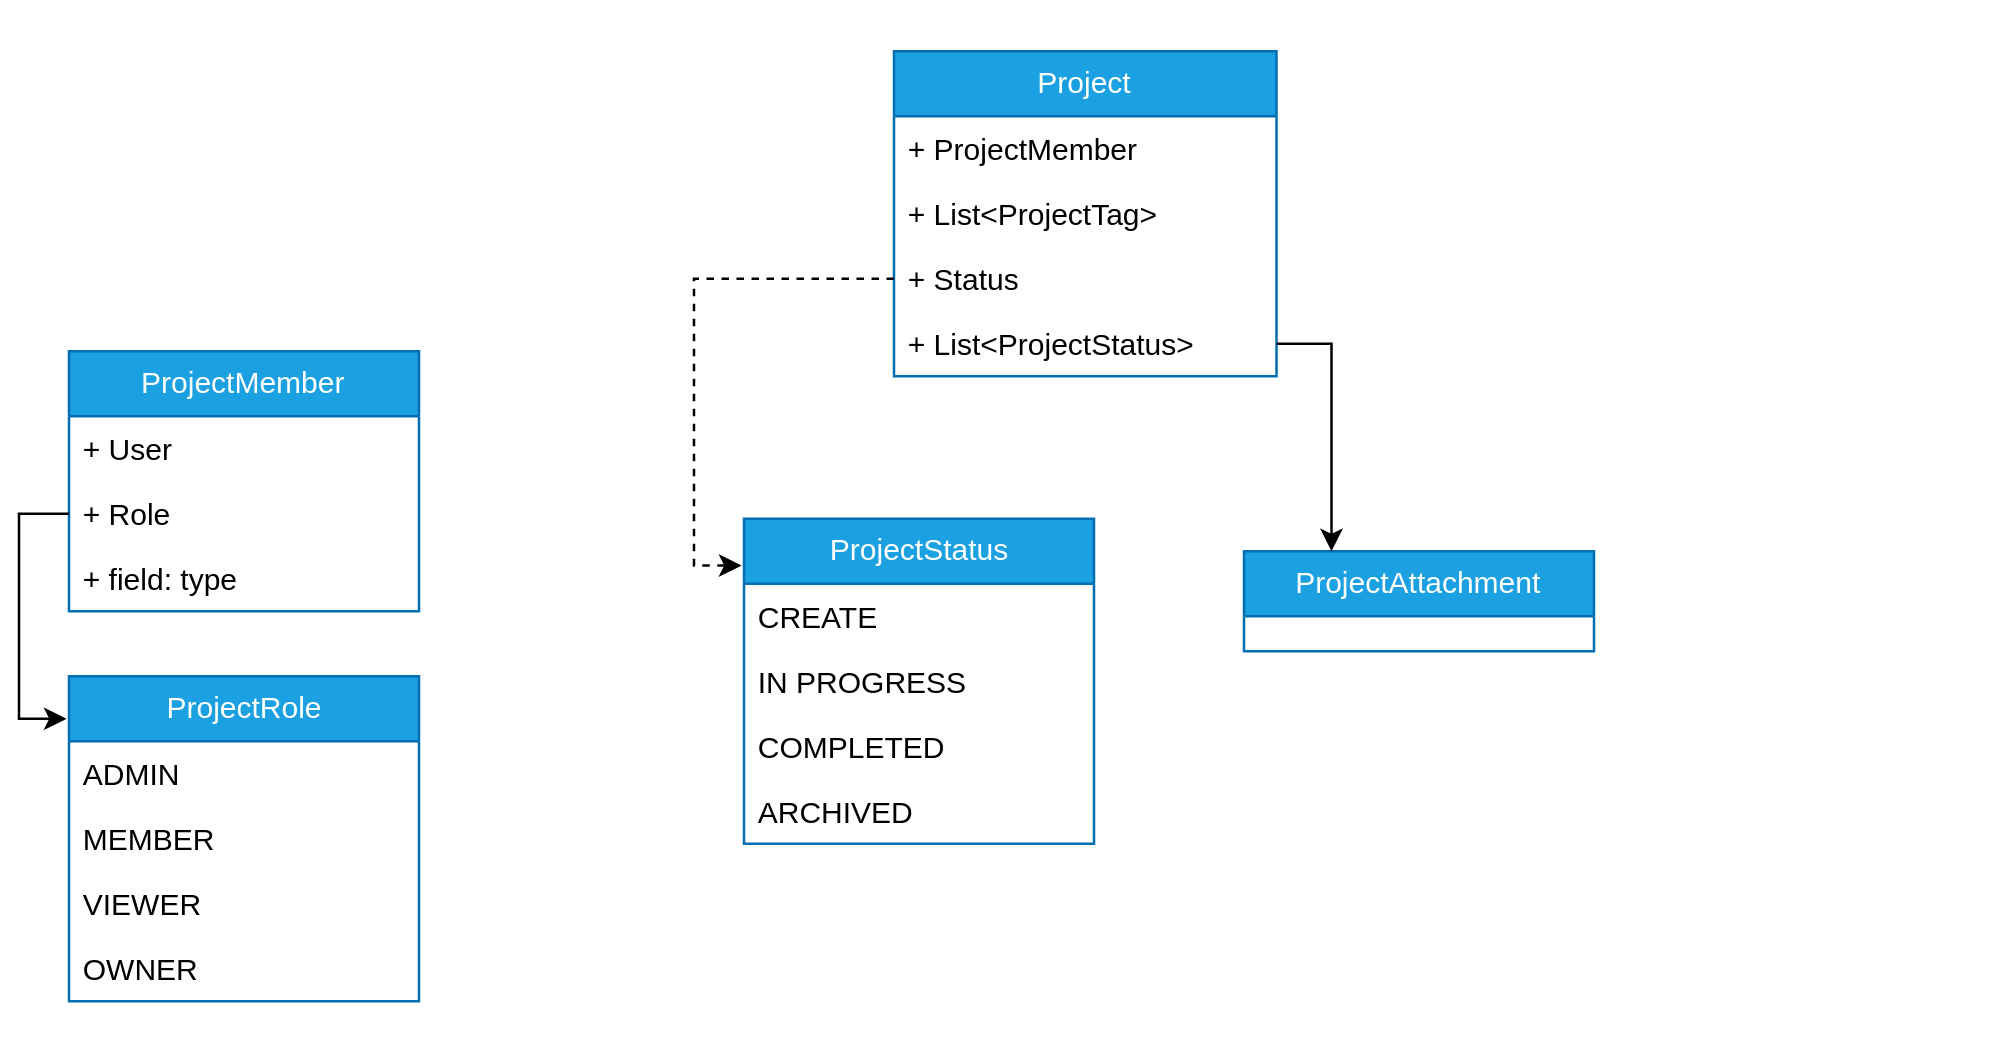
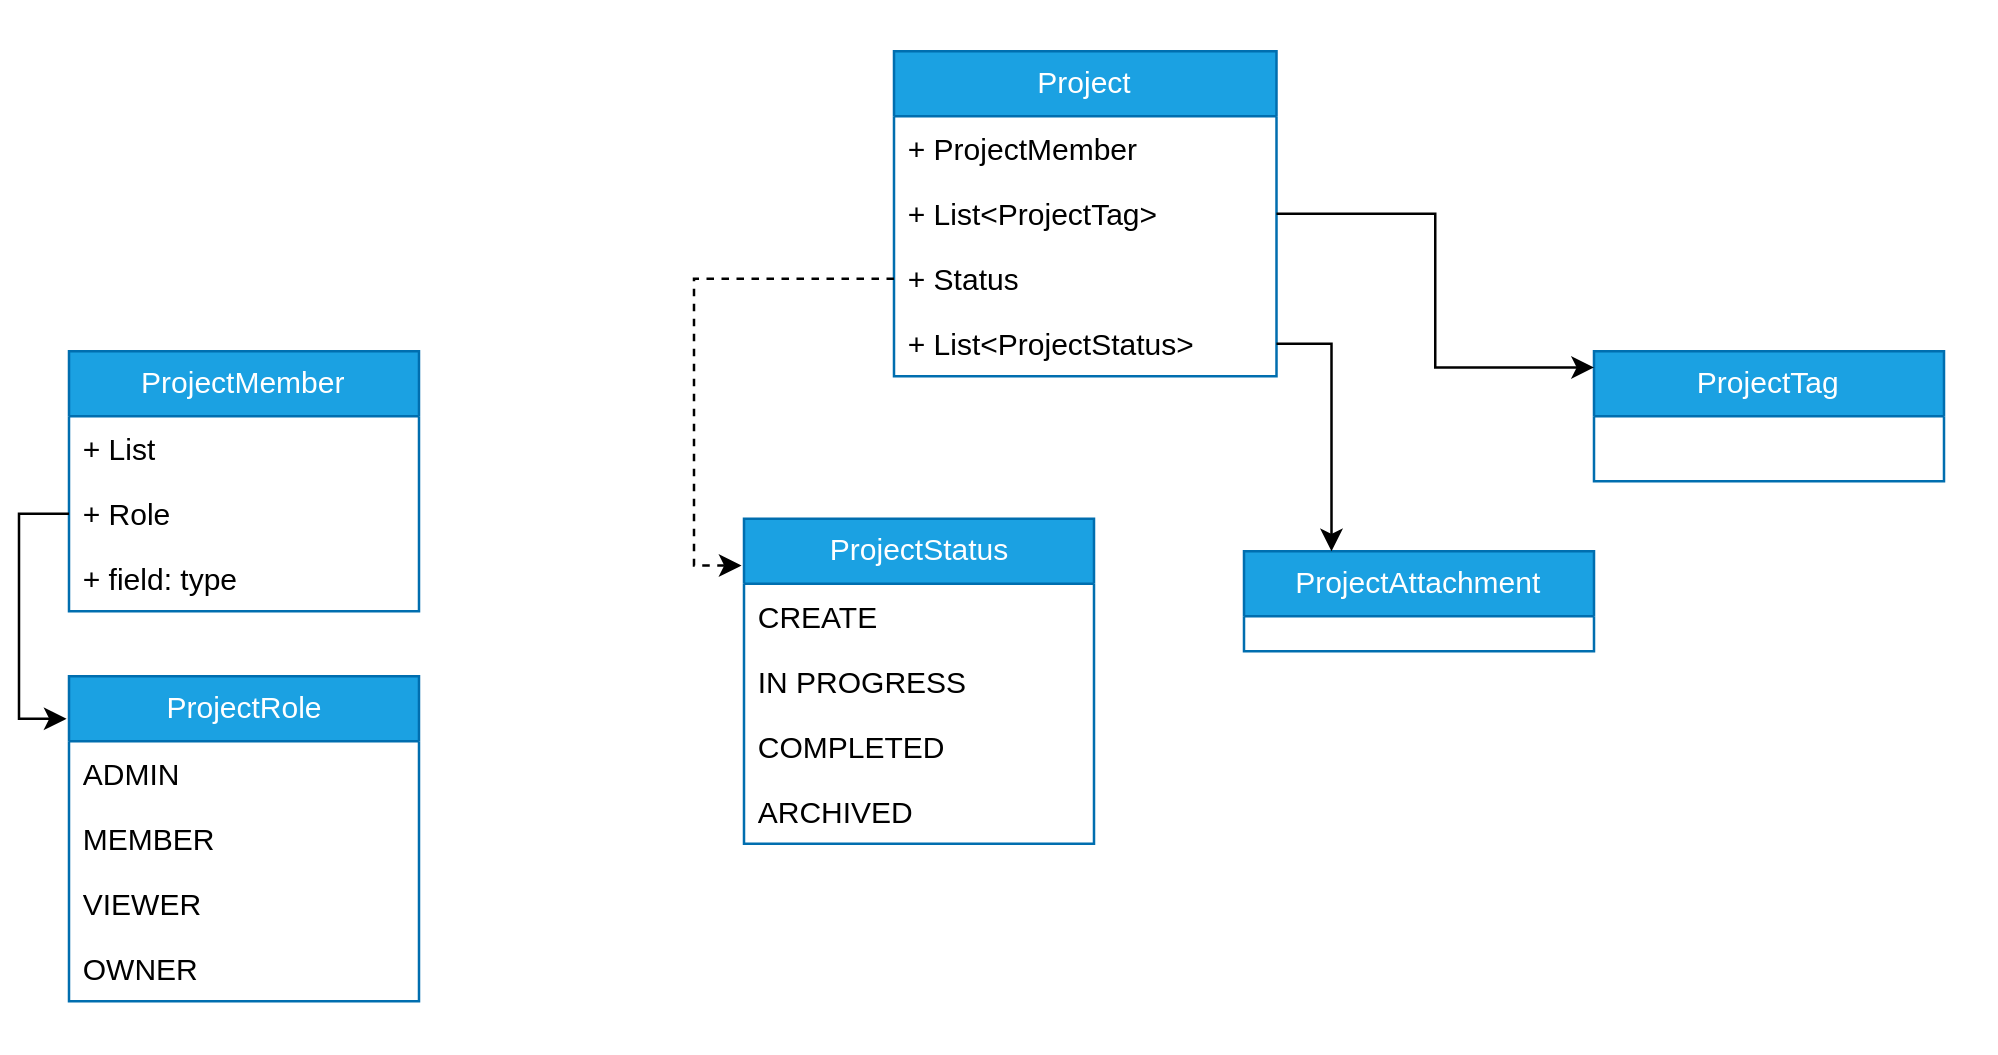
edge "+ List<ProjectTag>" -> "ProjectTag": added
node "ProjectTag": added
node "+ User": label "+ User" -> "+ List"
